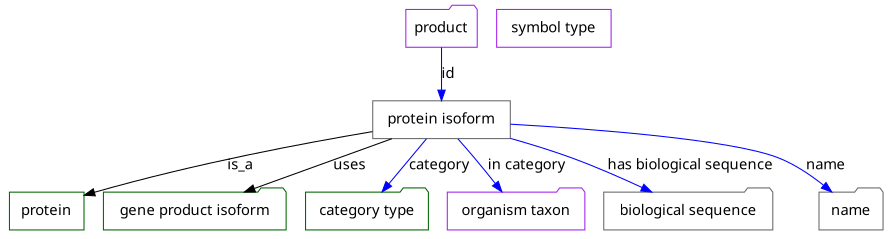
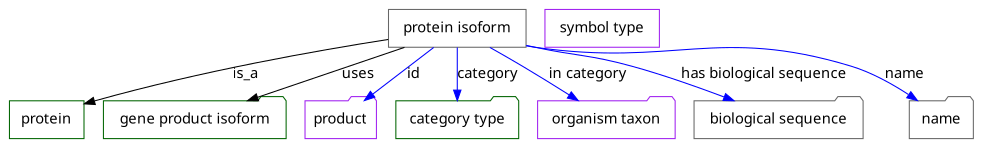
edge "product" -> "protein isoform": reversed
